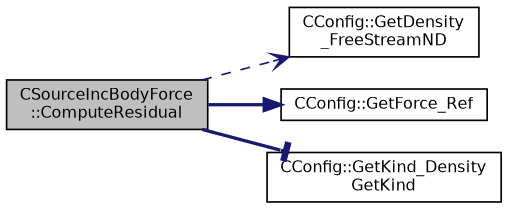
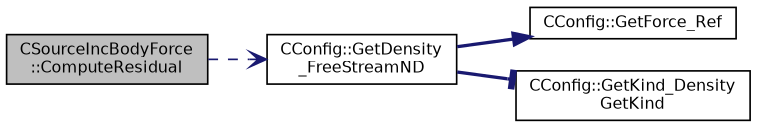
edge "CSourceIncBodyForce ::ComputeResidual" -> "CConfig::GetForce_Ref": now "CConfig::GetDensity _FreeStreamND" -> "CConfig::GetForce_Ref"
edge "CSourceIncBodyForce ::ComputeResidual" -> "CConfig::GetKind_Density GetKind": now "CConfig::GetDensity _FreeStreamND" -> "CConfig::GetKind_Density GetKind"
